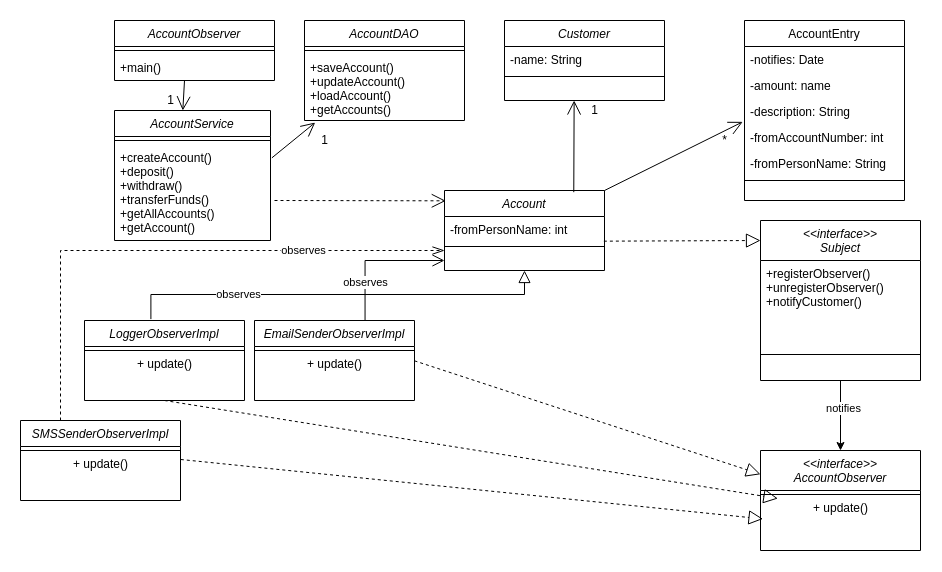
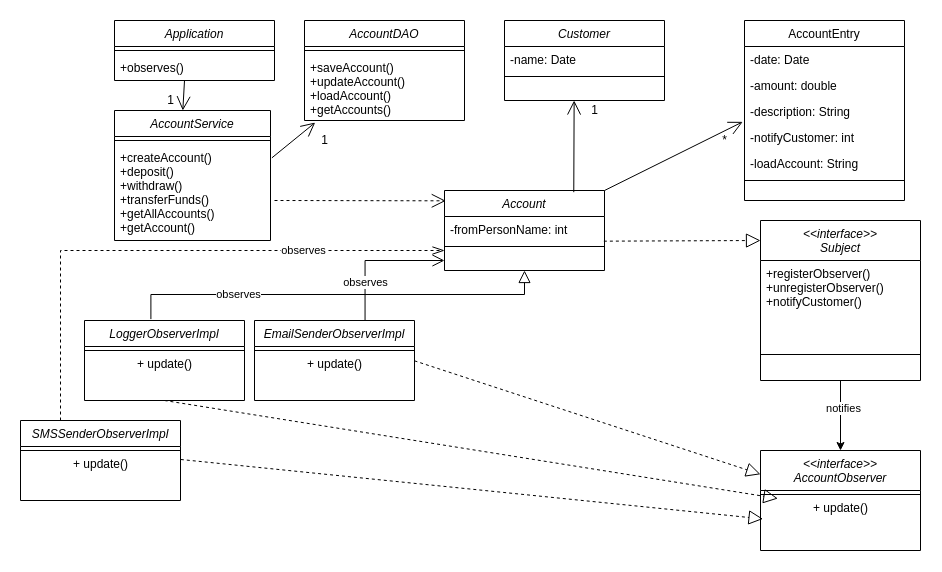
node "AccountObserver": label "AccountObserver" -> "Application"
node "-name: String": label "-name: String" -> "-name: Date"
node "-notifies: Date": label "-notifies: Date" -> "-date: Date"
node "+main()": label "+main()" -> "+observes()"
node "-amount: name": label "-amount: name" -> "-amount: double"
node "-fromAccountNumber: int": label "-fromAccountNumber: int" -> "-notifyCustomer: int"
node "-fromPersonName: String": label "-fromPersonName: String" -> "-loadAccount: String"
